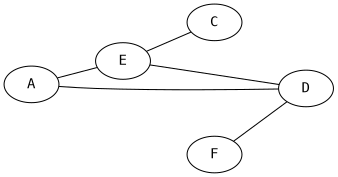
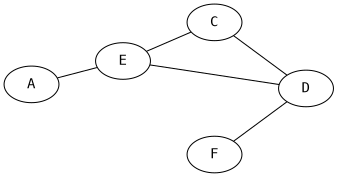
edge "A" -- "D": now "C" -- "D"
